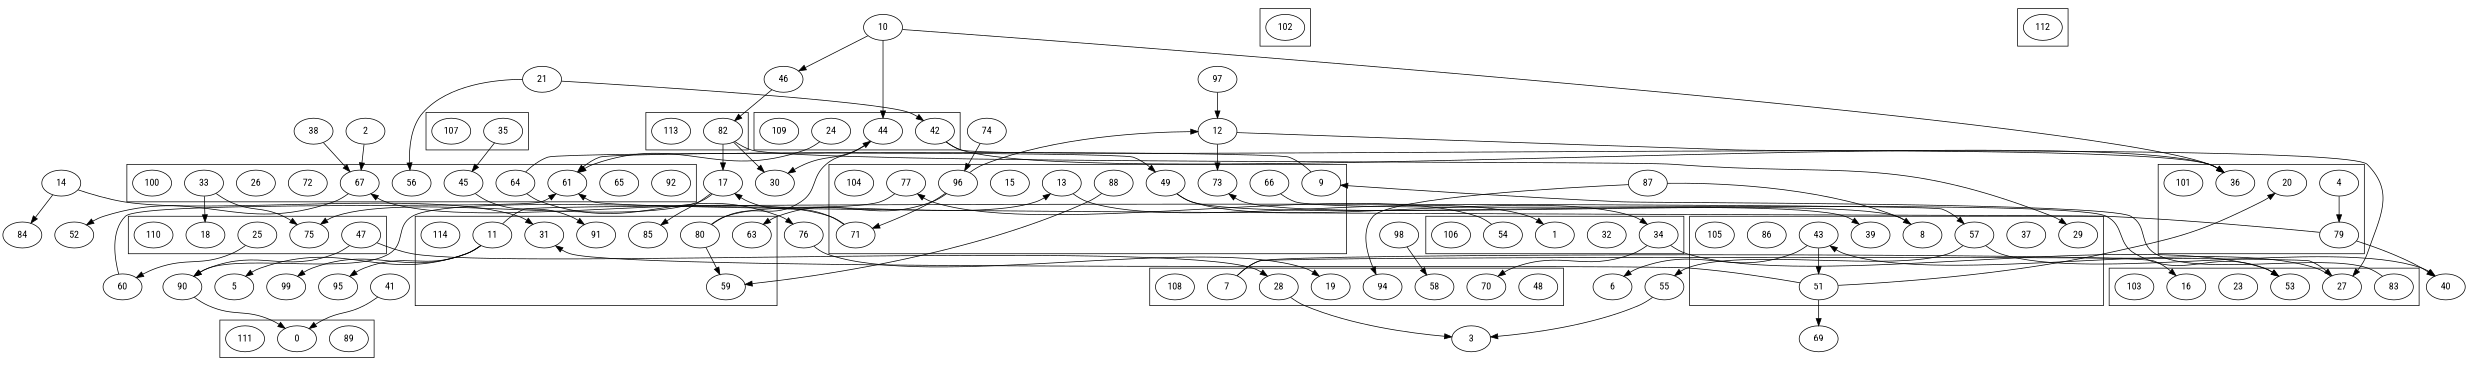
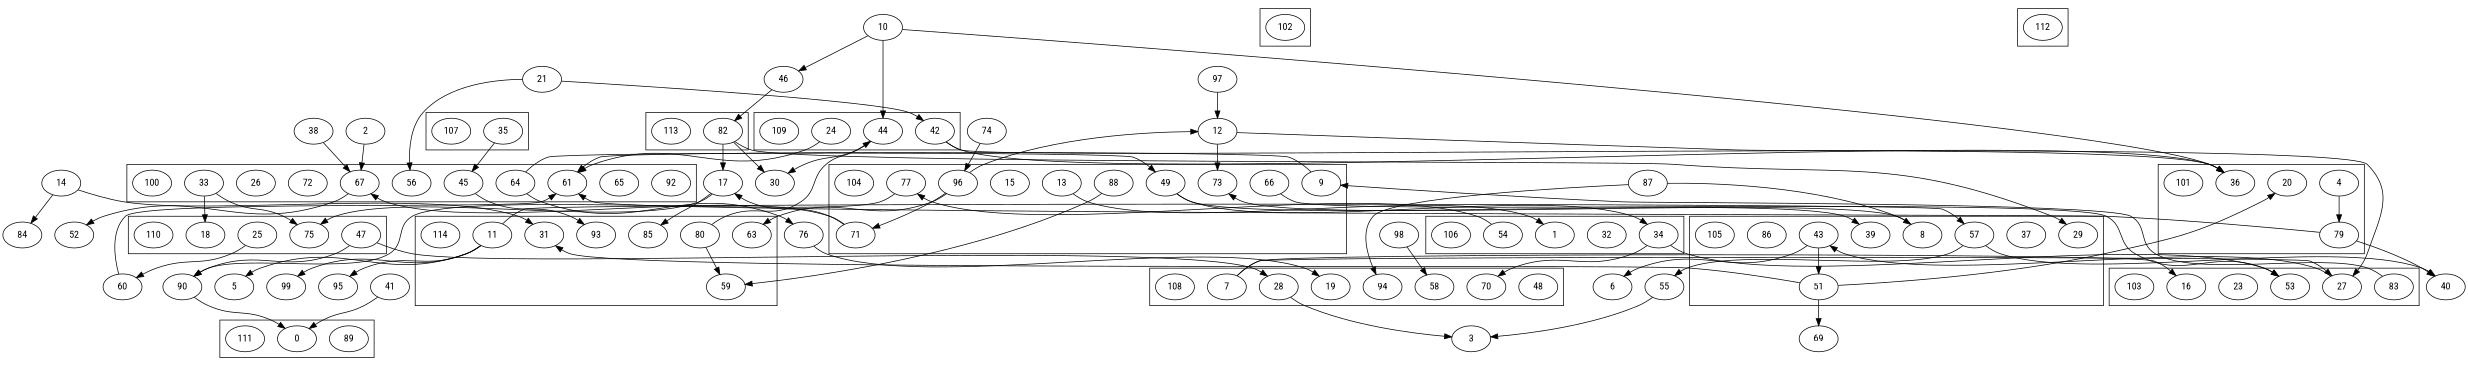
edge "80" -> "13": removed
node "91": label "91" -> "93"
